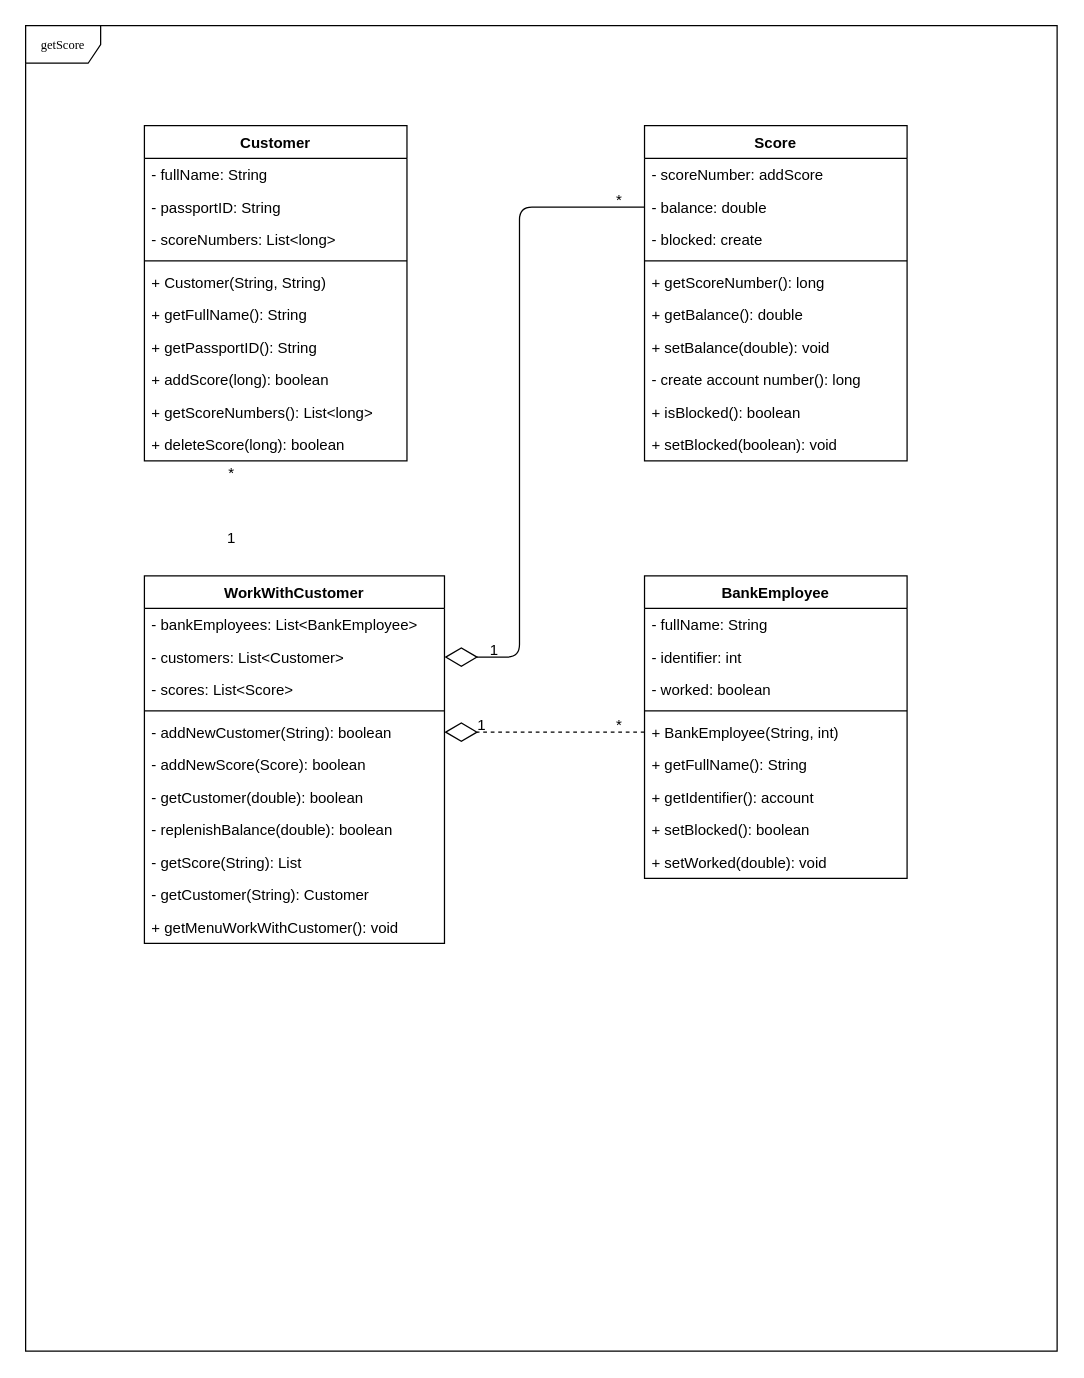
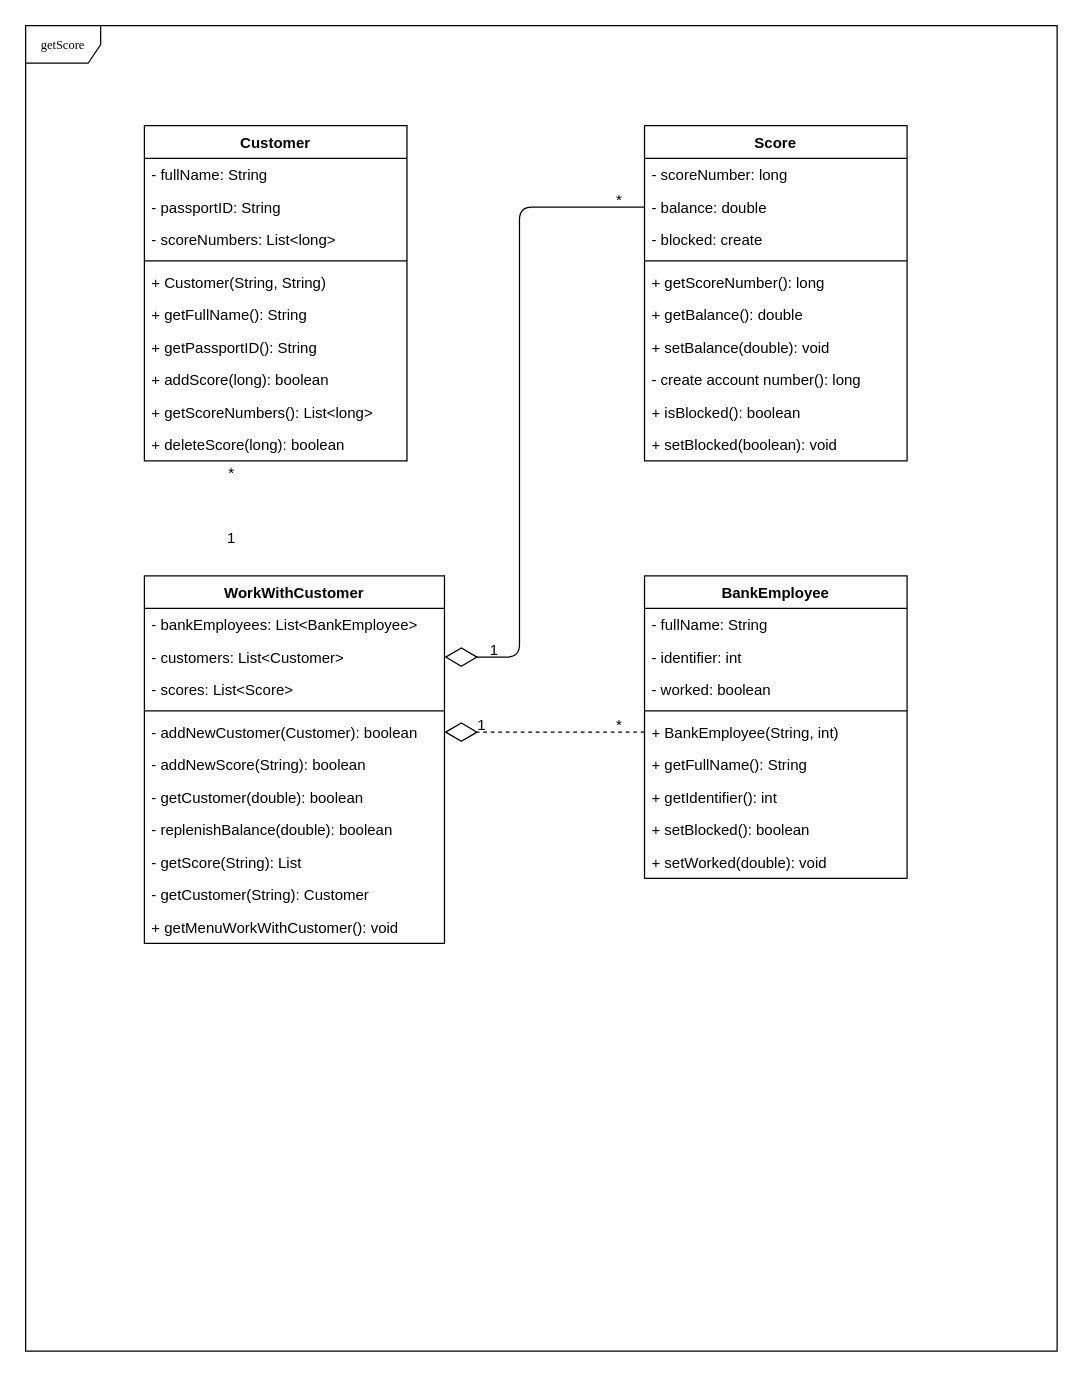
node "- scoreNumber: addScore": label "- scoreNumber: addScore" -> "- scoreNumber: long"
node "- addNewCustomer(String): boolean": label "- addNewCustomer(String): boolean" -> "- addNewCustomer(Customer): boolean"
node "- addNewScore(Score): boolean": label "- addNewScore(Score): boolean" -> "- addNewScore(String): boolean"
node "+ getIdentifier(): account": label "+ getIdentifier(): account" -> "+ getIdentifier(): int"
